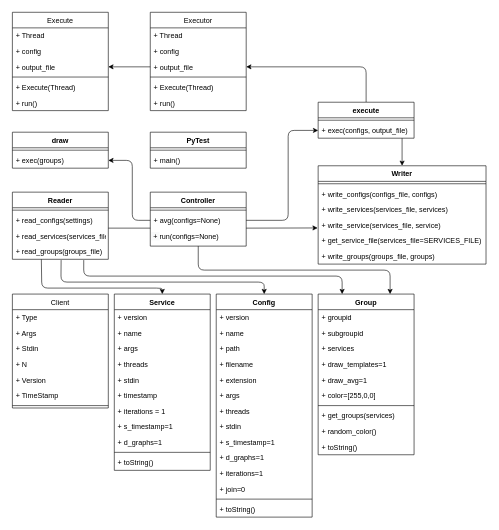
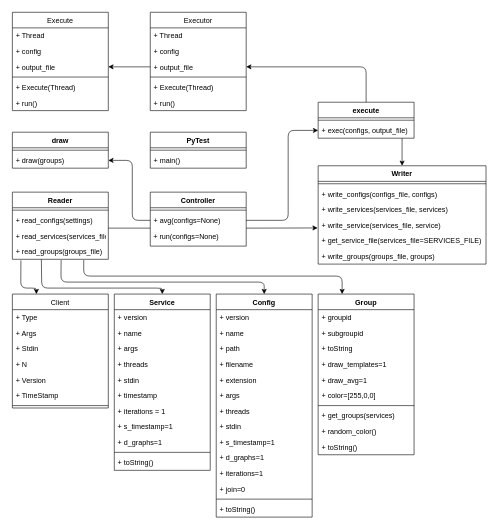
node "+ exec(groups)": label "+ exec(groups)" -> "+ draw(groups)"
edge "+ run(configs=None)" -> "Group": removed
edge "+ read_groups(groups_file)" -> "Client": added
node "+ services": label "+ services" -> "+ toString"
